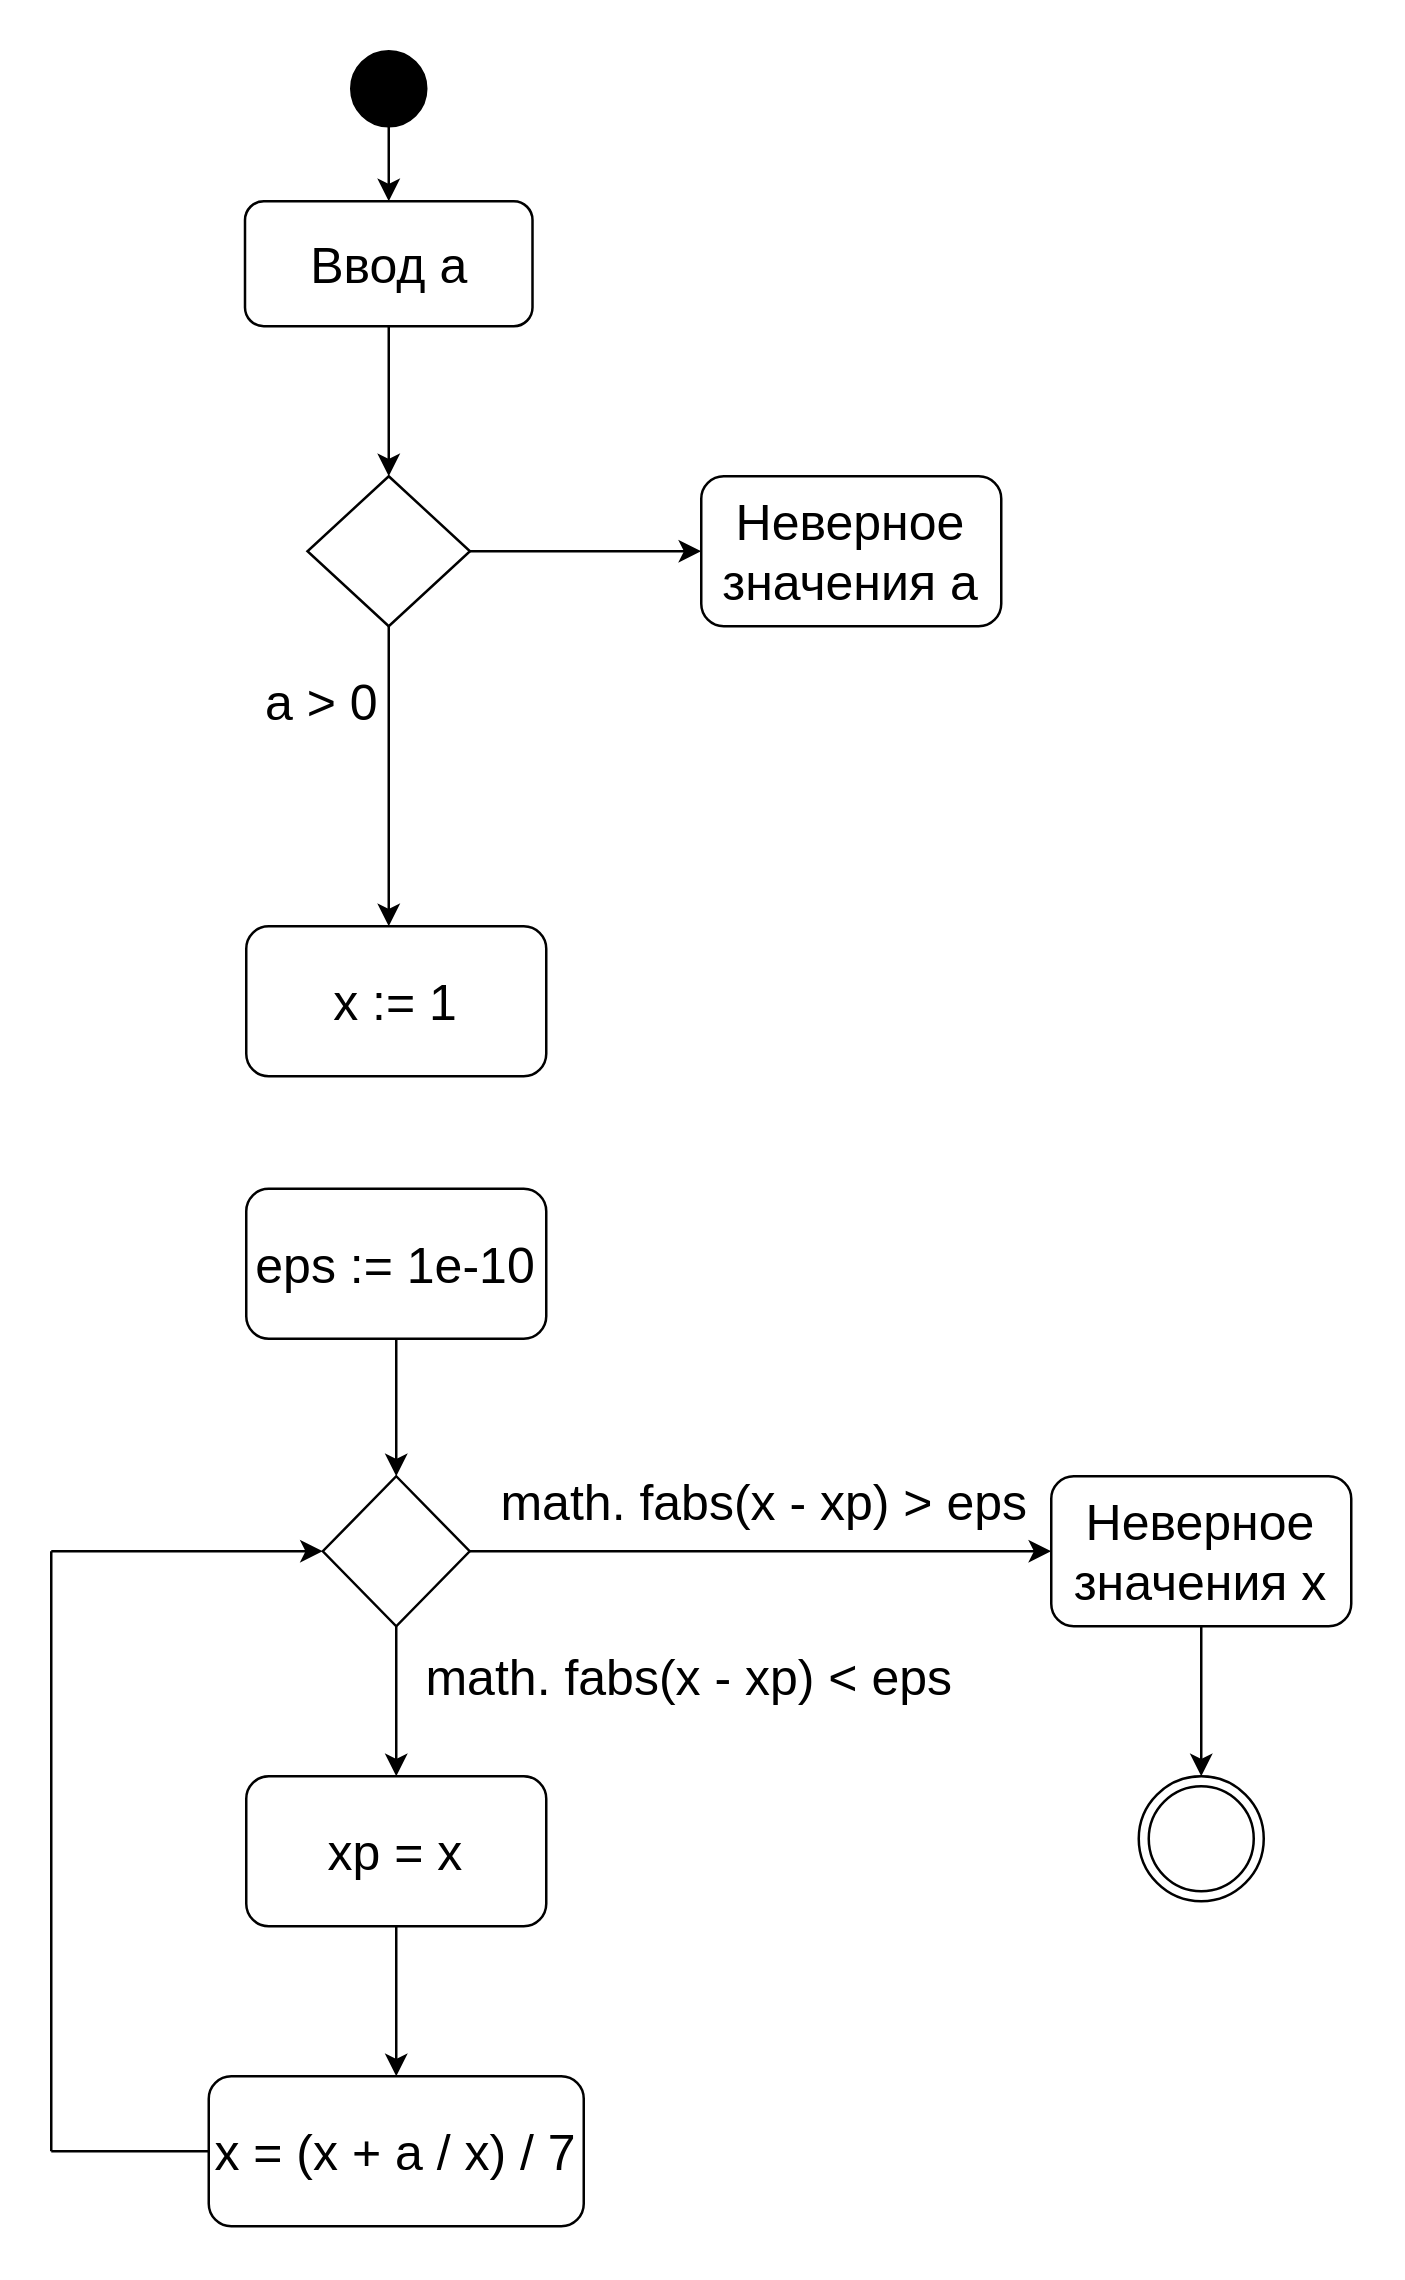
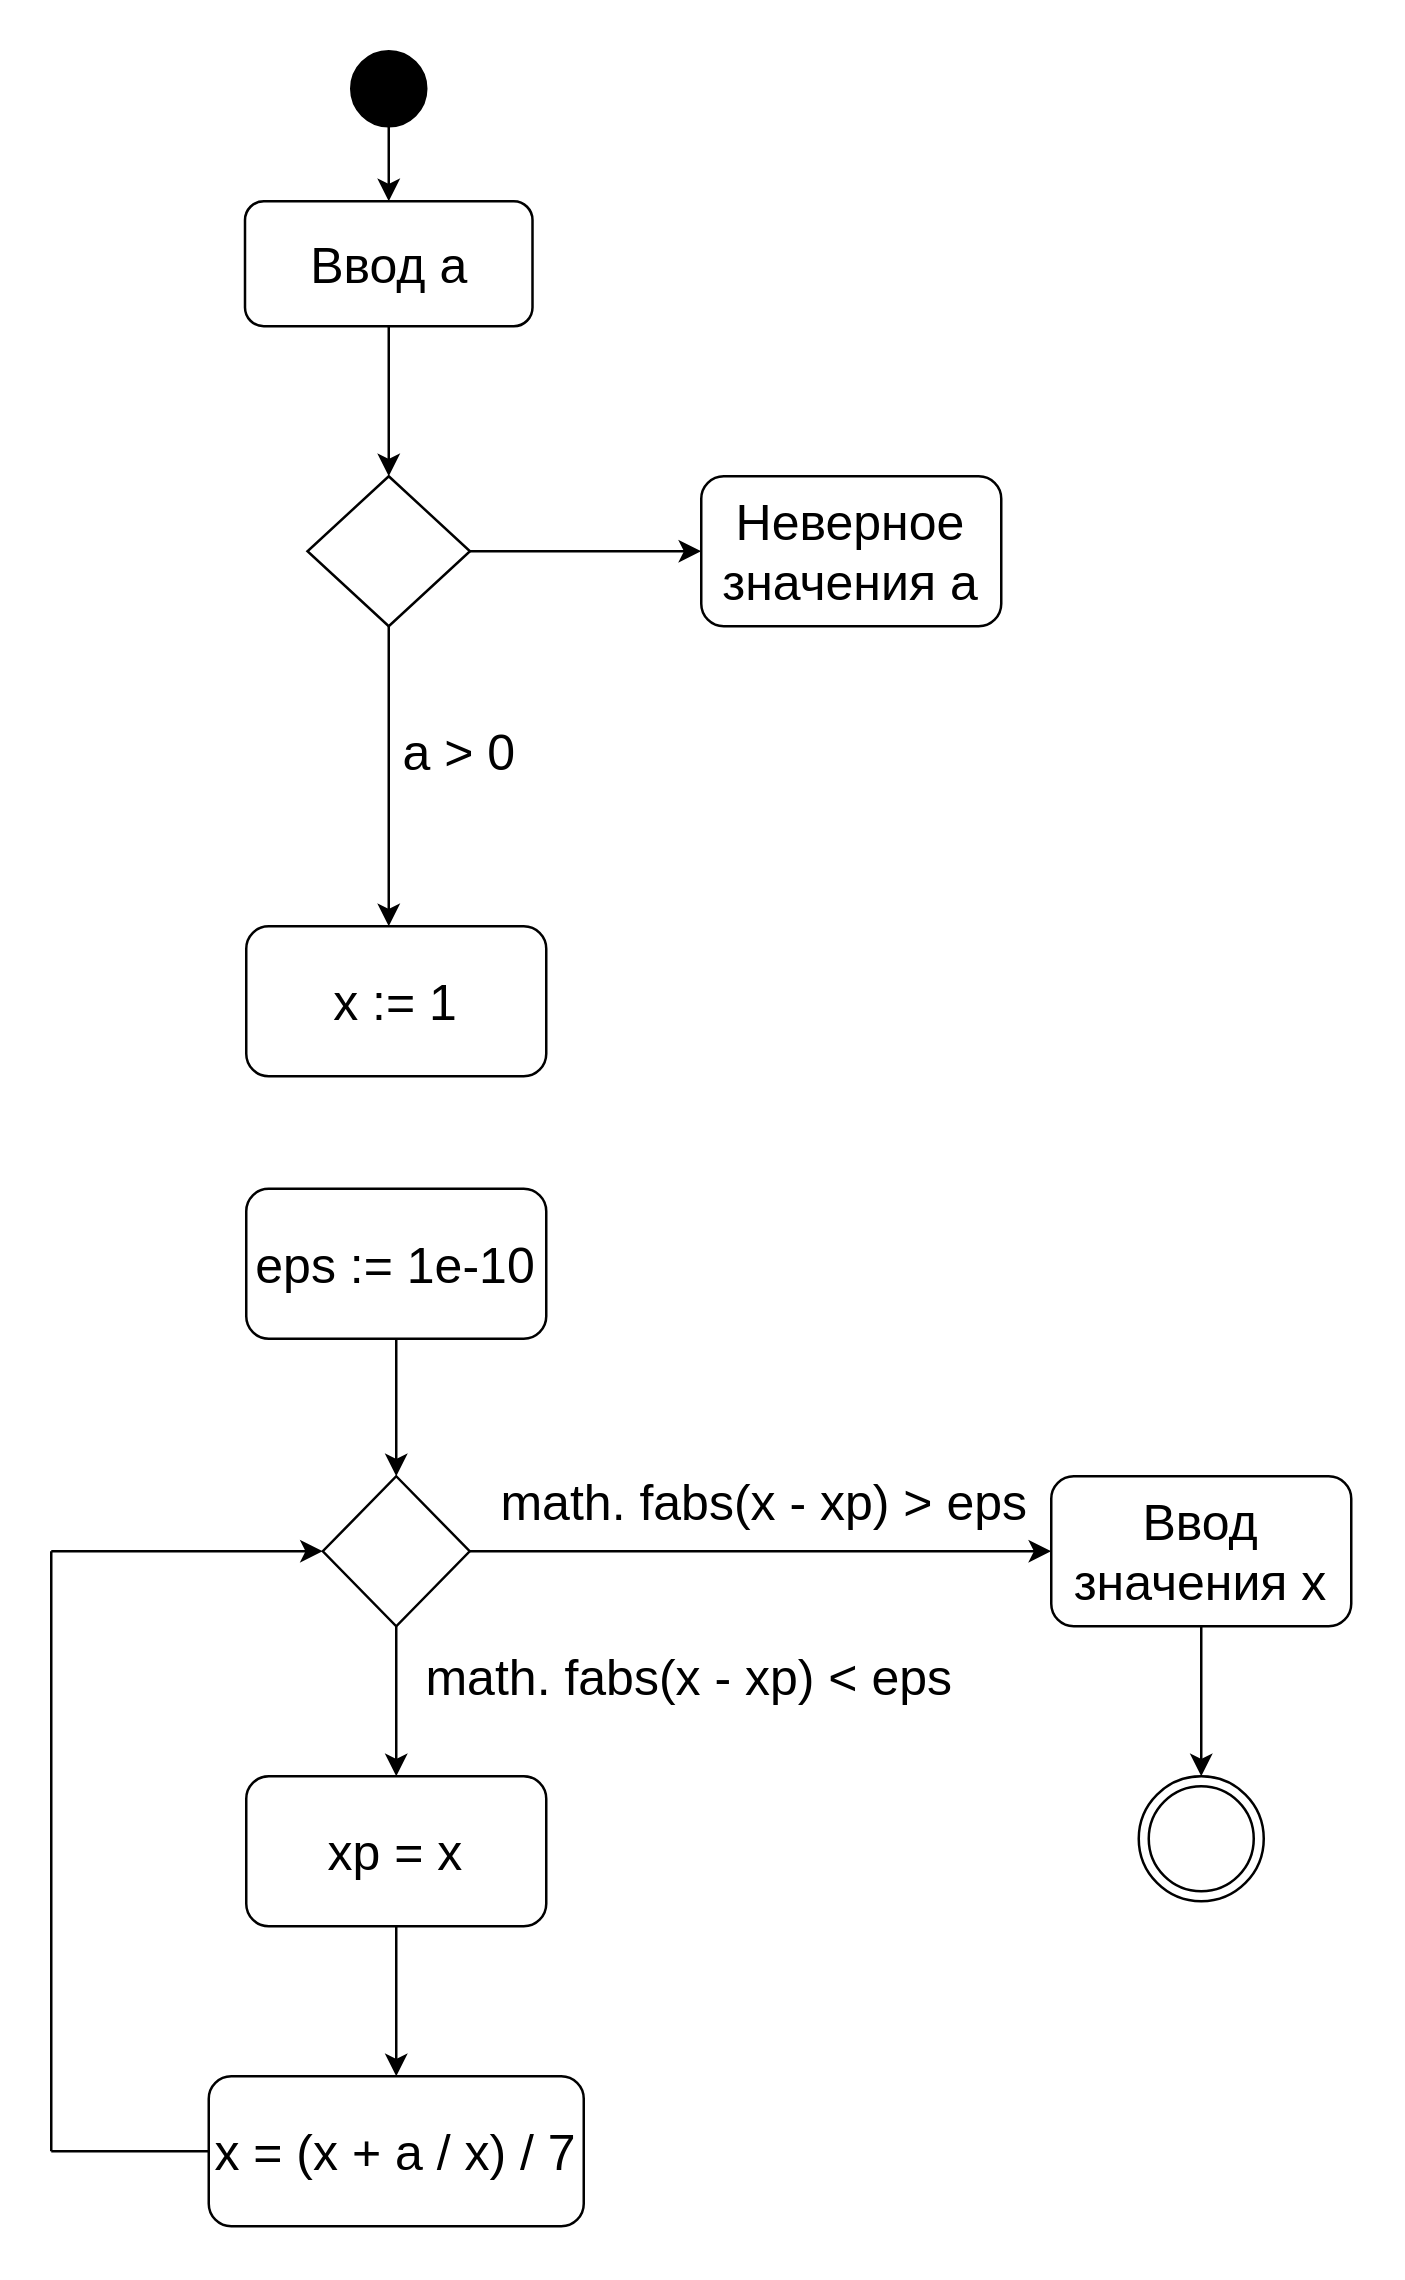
node "a > 0": moved (321, 701) -> (459, 751)
node "Неверное значения х": label "Неверное значения х" -> "Ввод значения х"
